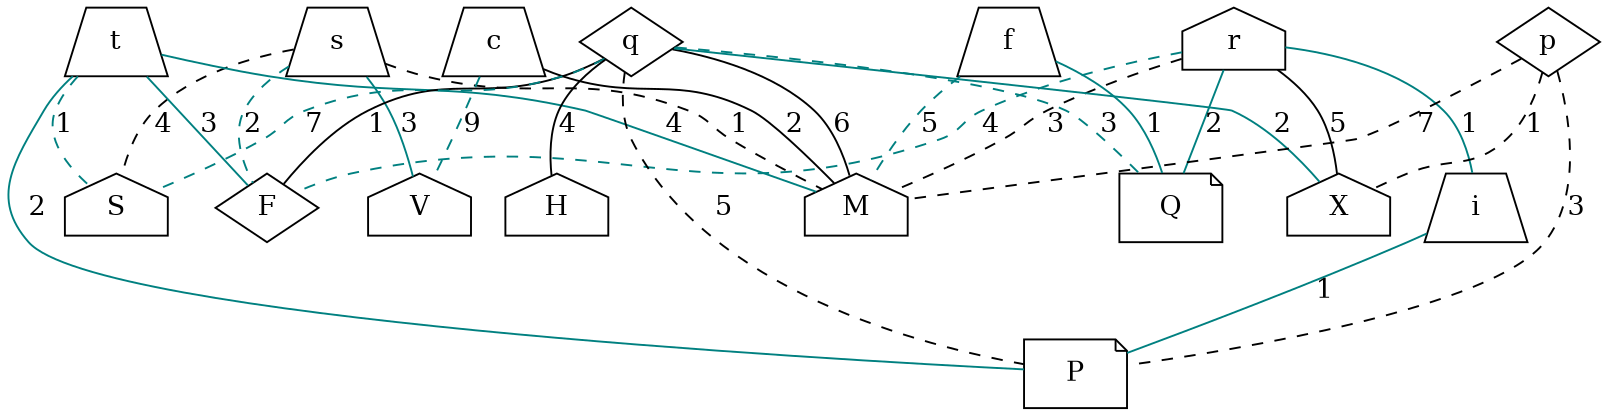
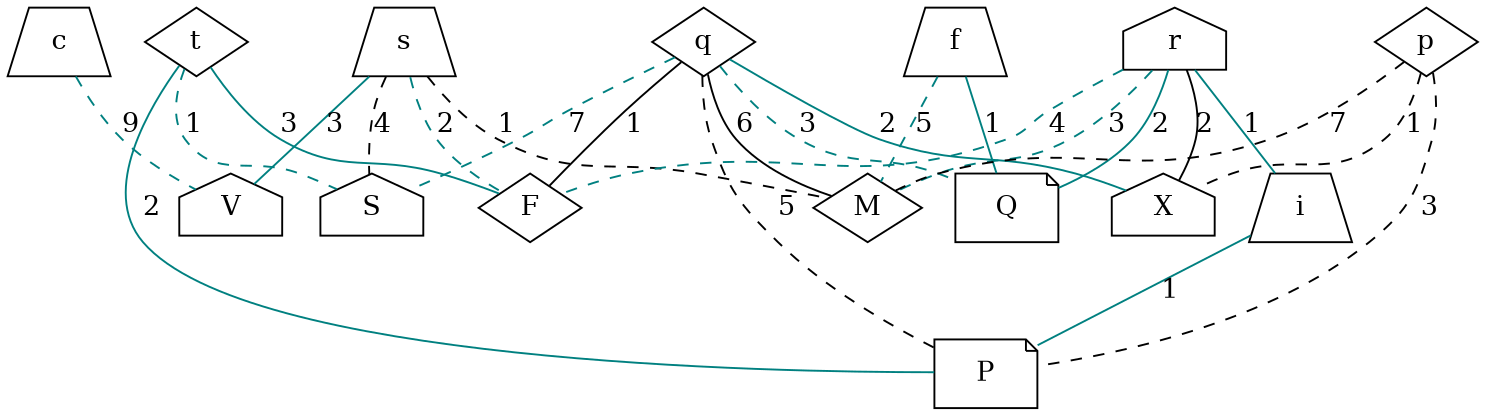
node "t": shape trapezium -> diamond
edge "c" -- "M": removed, label "2"
edge "t" -- "M": removed, label "4"
edge "r" -- "M": color black -> teal
edge "r" -- "X": label "5" -> "2"
node "H": removed
node "M": shape house -> diamond
